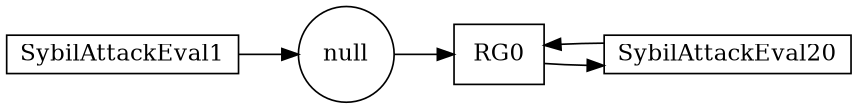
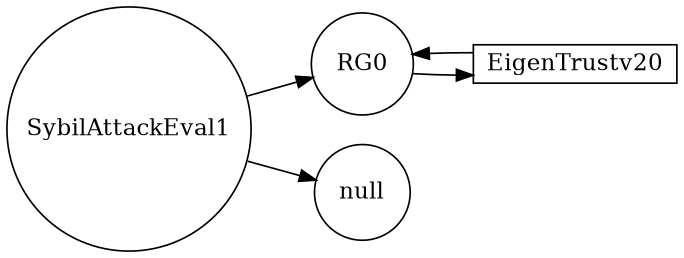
node "SybilAttackEval1": shape box -> circle
edge "null" -> "RG0": now "SybilAttackEval1" -> "RG0"
node "RG0": shape box -> circle
node "SybilAttackEval20": label "SybilAttackEval20" -> "EigenTrustv20"
